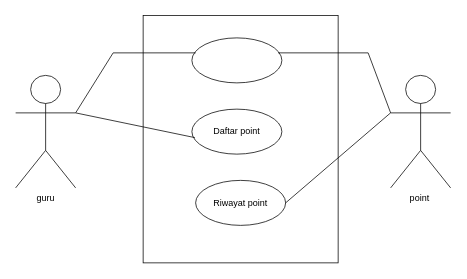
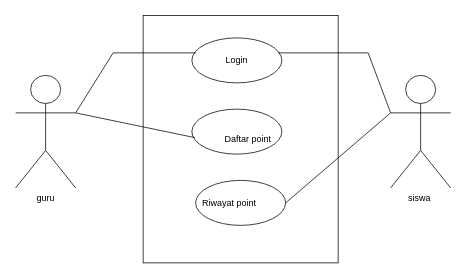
node "Login": added
node "Daftar point": moved (237, 132) -> (248, 139)
node "point": label "point" -> "siswa"
node "Riwayat point": moved (240, 203) -> (229, 203)
